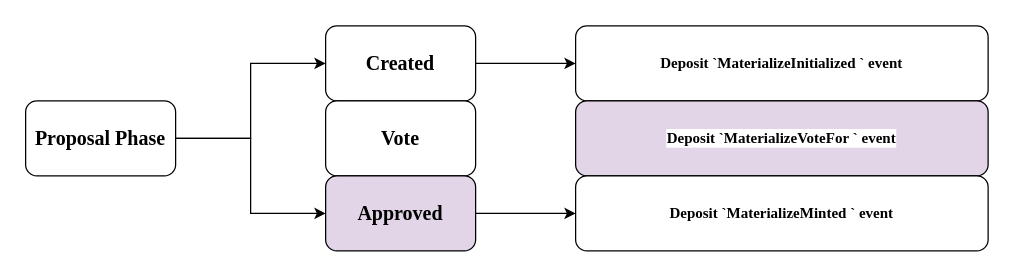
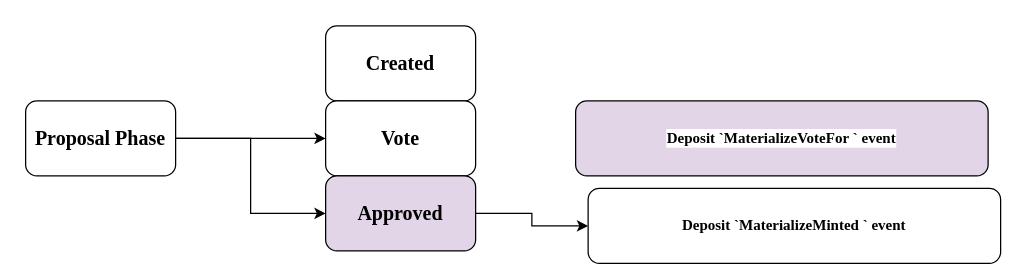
edge "Created" -> "Deposit `MaterializeInitialized ` event": removed
node "Deposit `MaterializeInitialized ` event": removed
edge "Proposal Phase" -> "Created": removed
edge "Proposal Phase" -> "Vote": added
node "Deposit `MaterializeMinted ` event": moved (782, 213) -> (794, 226)
